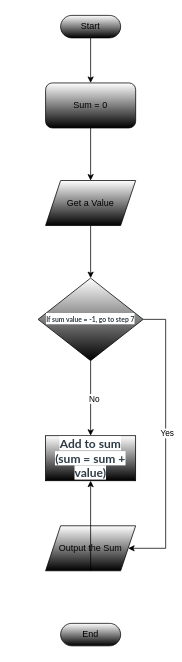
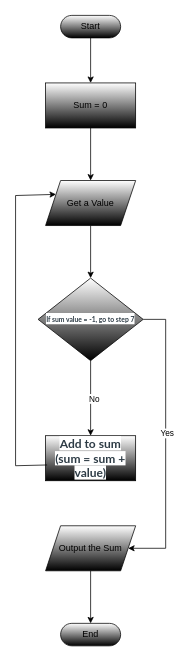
node "Sum = 0": shape rounded rectangle -> rectangle
edge "Add to sum (sum = sum + value)" -> "Get a Value": added
edge "Output the Sum" -> "Add to sum (sum = sum + value)": now "Output the Sum" -> "End"
